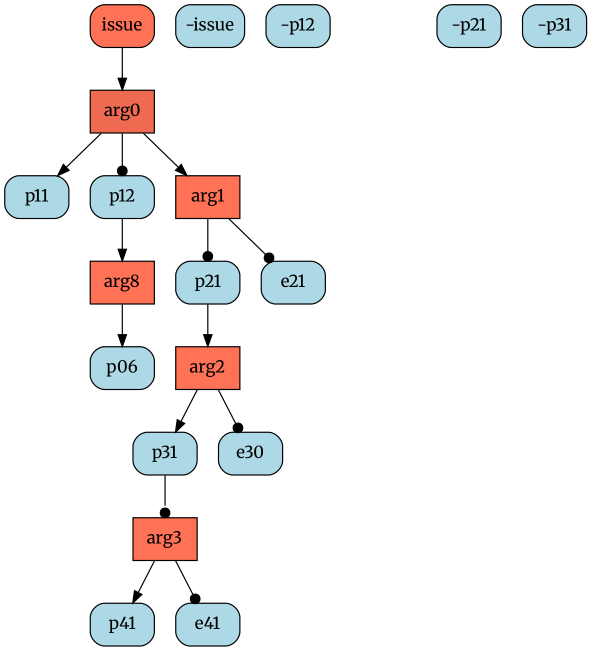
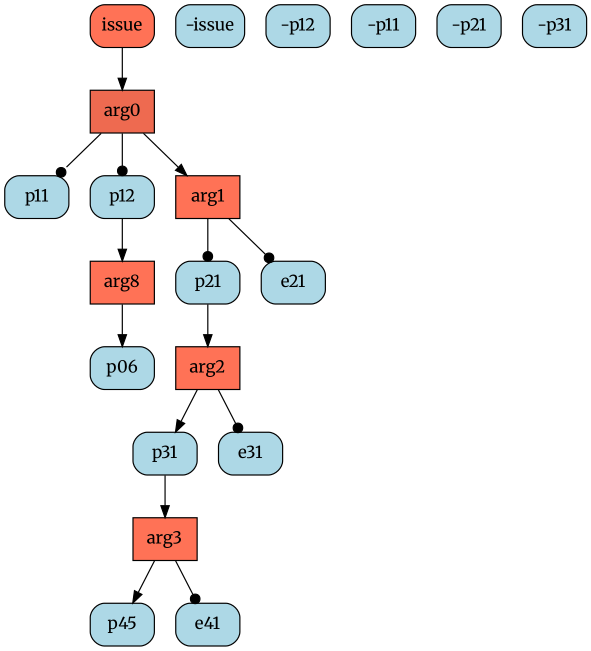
node "-p11": added
edge "arg0" -> "p11": arrowhead normal -> dot
node "e30": label "e30" -> "e31"
edge "p31" -> "arg3": arrowhead dot -> normal
node "p41": label "p41" -> "p45"
